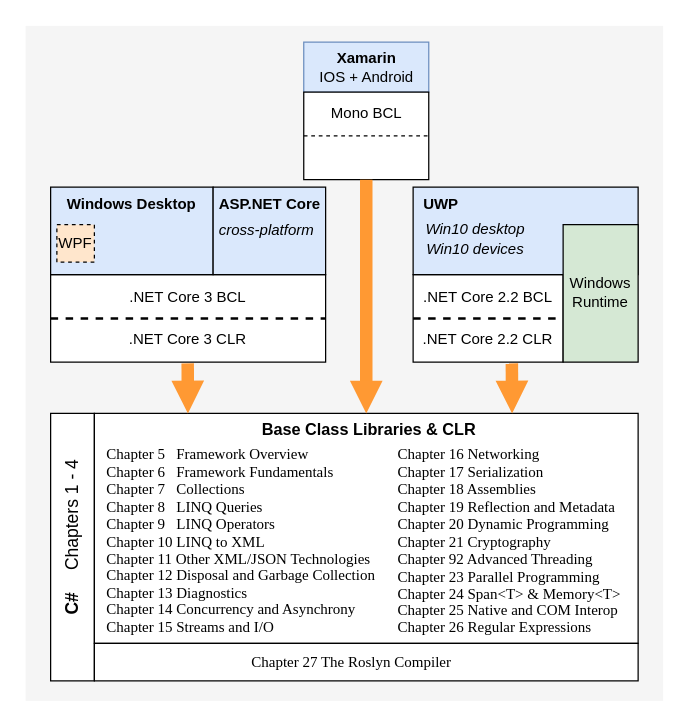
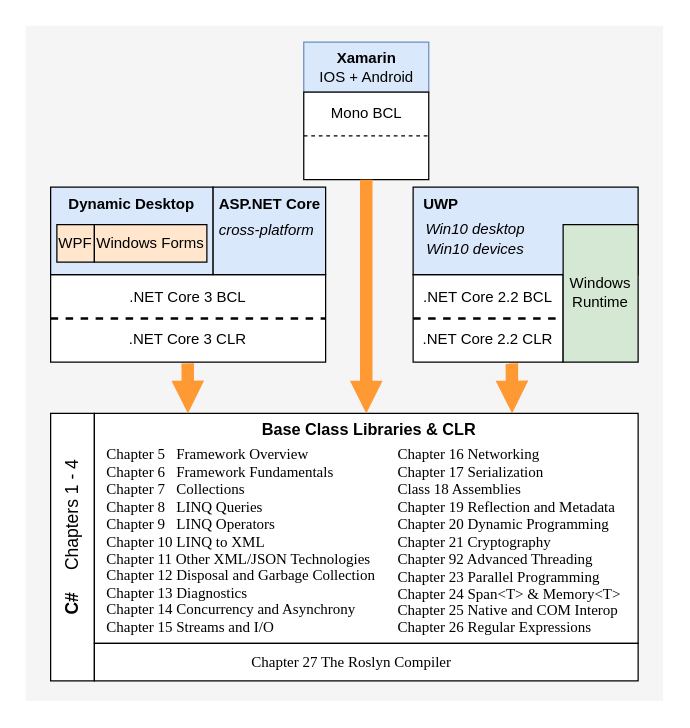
node "Windows Desktop": label "Windows Desktop" -> "Dynamic Desktop"
node "WPF": style dashed -> solid
node "Windows Forms": added
node "Chapter 18 Assemblies": label "Chapter 18 Assemblies" -> "Class 18 Assemblies"
